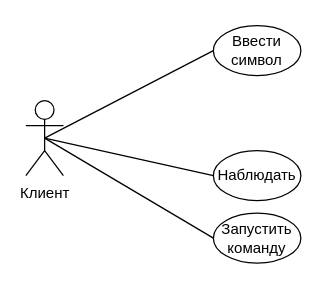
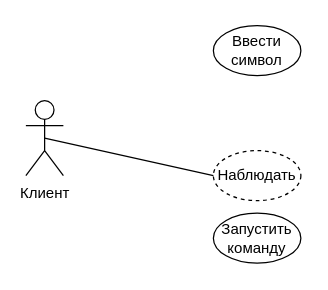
edge "Ввести символ" -- "Клиент": removed
node "Наблюдать": style solid -> dashed
edge "Клиент" -- "Запустить команду": removed
